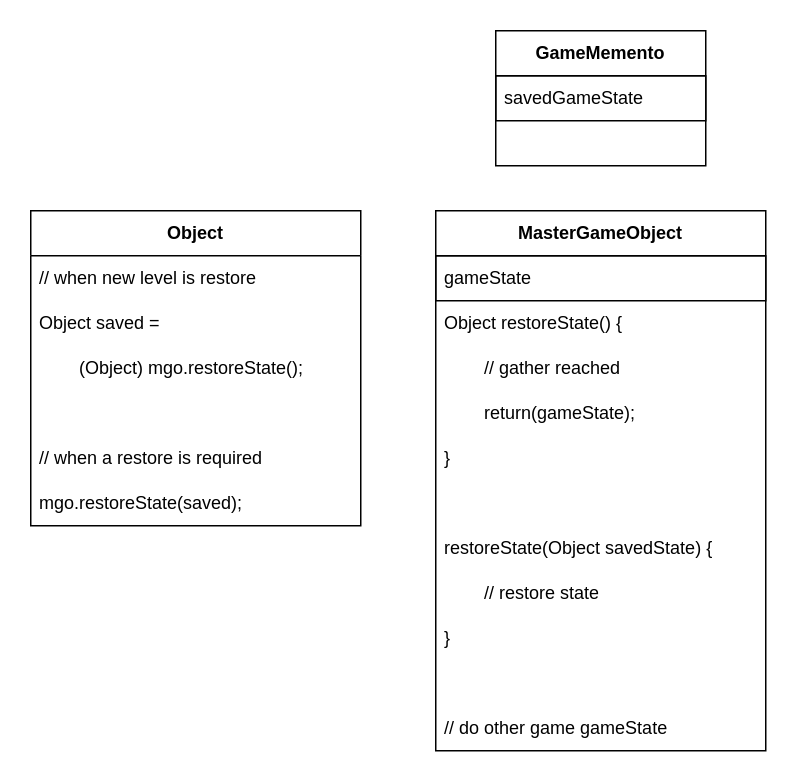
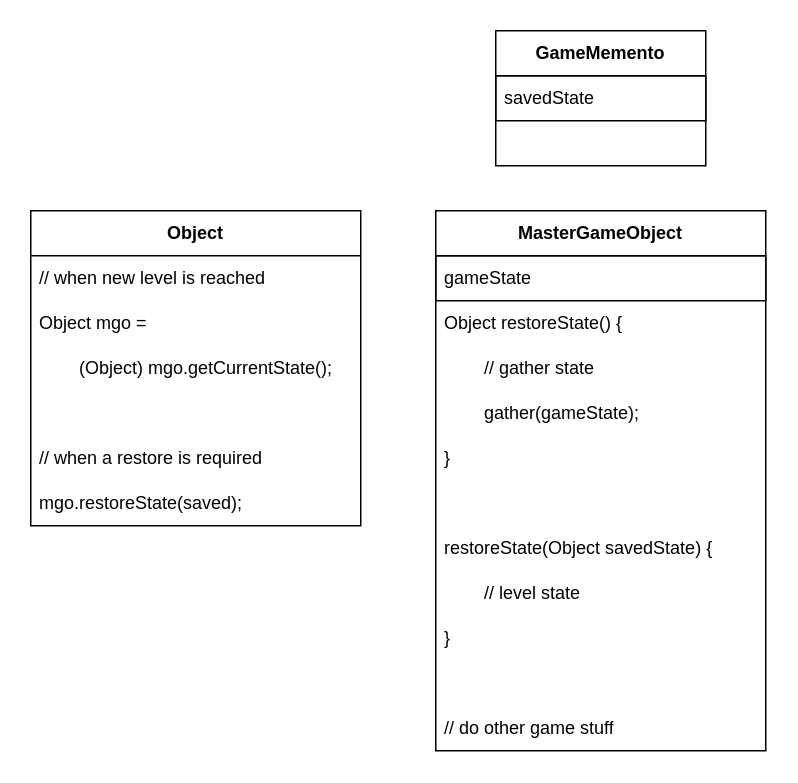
node "savedGameState": label "savedGameState" -> "savedState"
node "// when new level is restore": label "// when new level is restore" -> "// when new level is reached"
node "Object saved =": label "Object saved =" -> "Object mgo ="
node "(Object) mgo.restoreState();": label "(Object) mgo.restoreState();" -> "(Object) mgo.getCurrentState();"
node "// gather reached": label "// gather reached" -> "// gather state"
node "return(gameState);": label "return(gameState);" -> "gather(gameState);"
node "// restore state": label "// restore state" -> "// level state"
node "// do other game gameState": label "// do other game gameState" -> "// do other game stuff"
